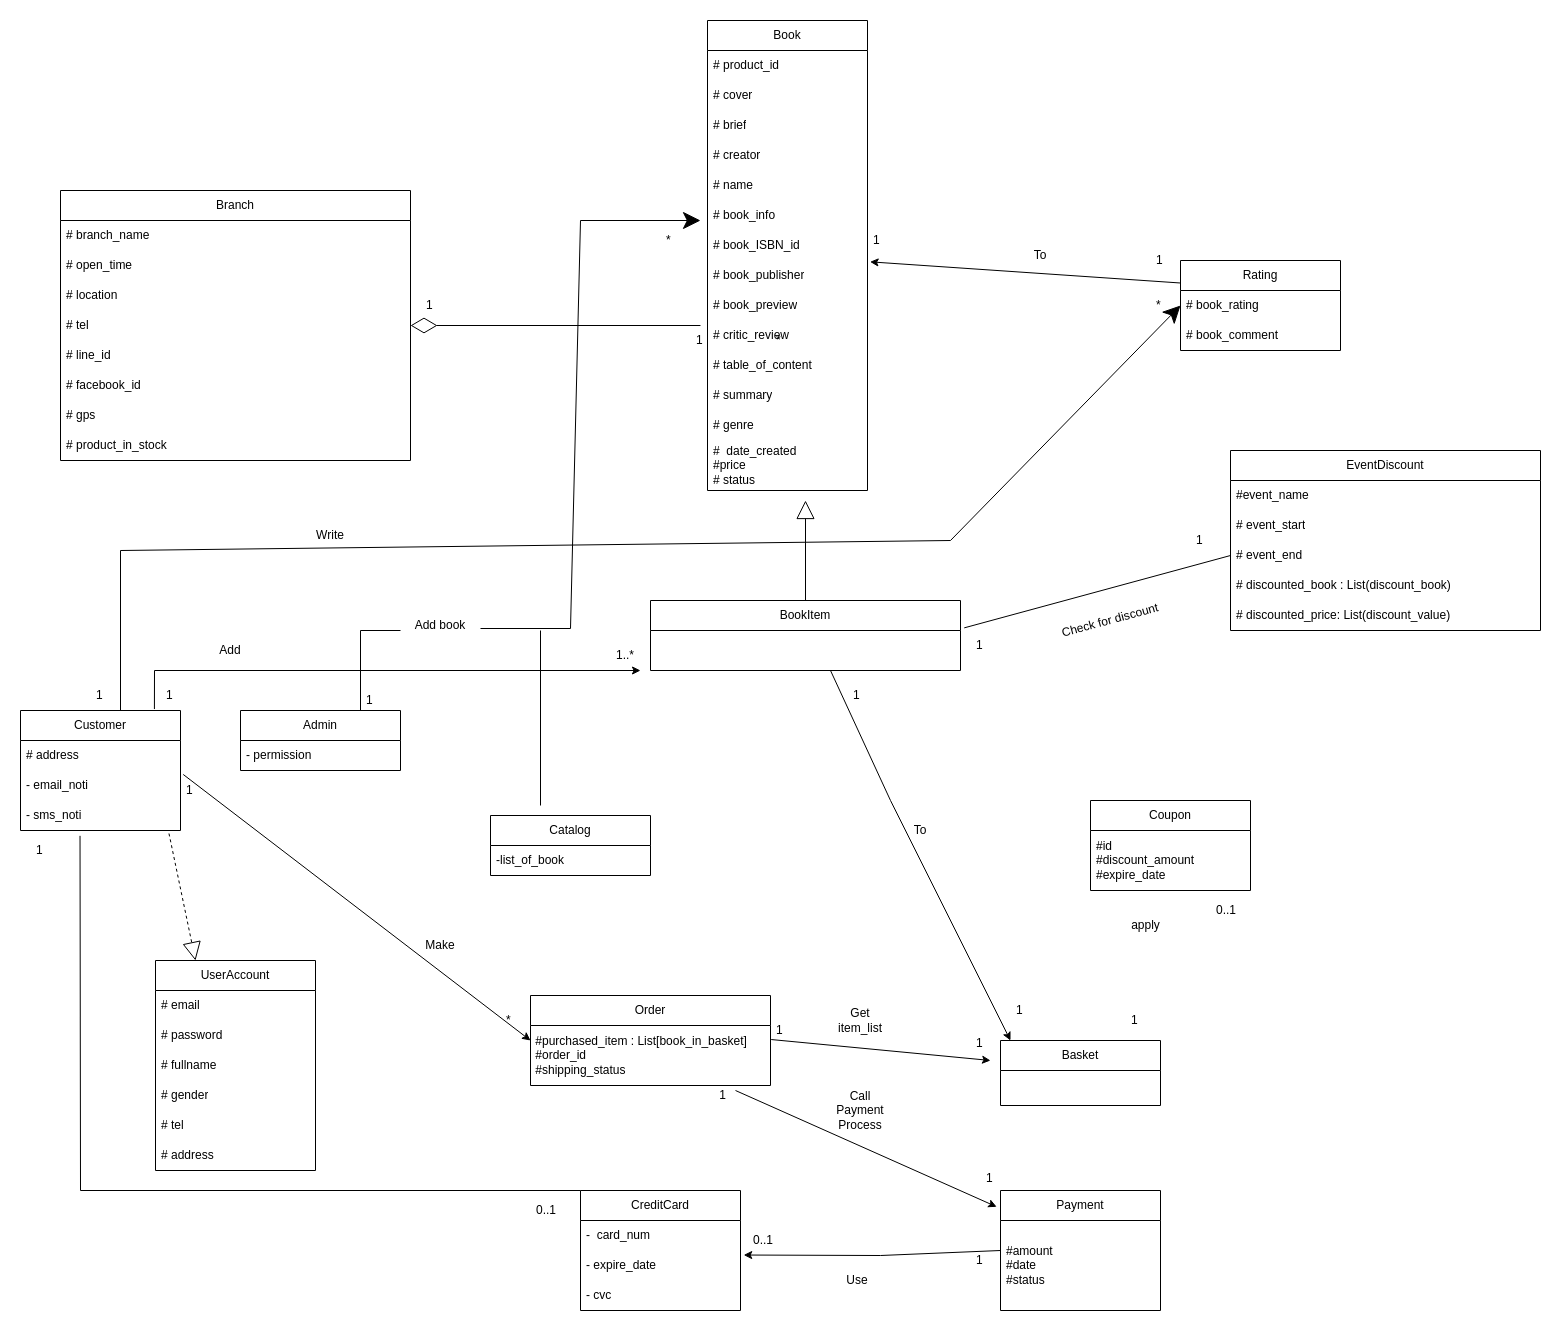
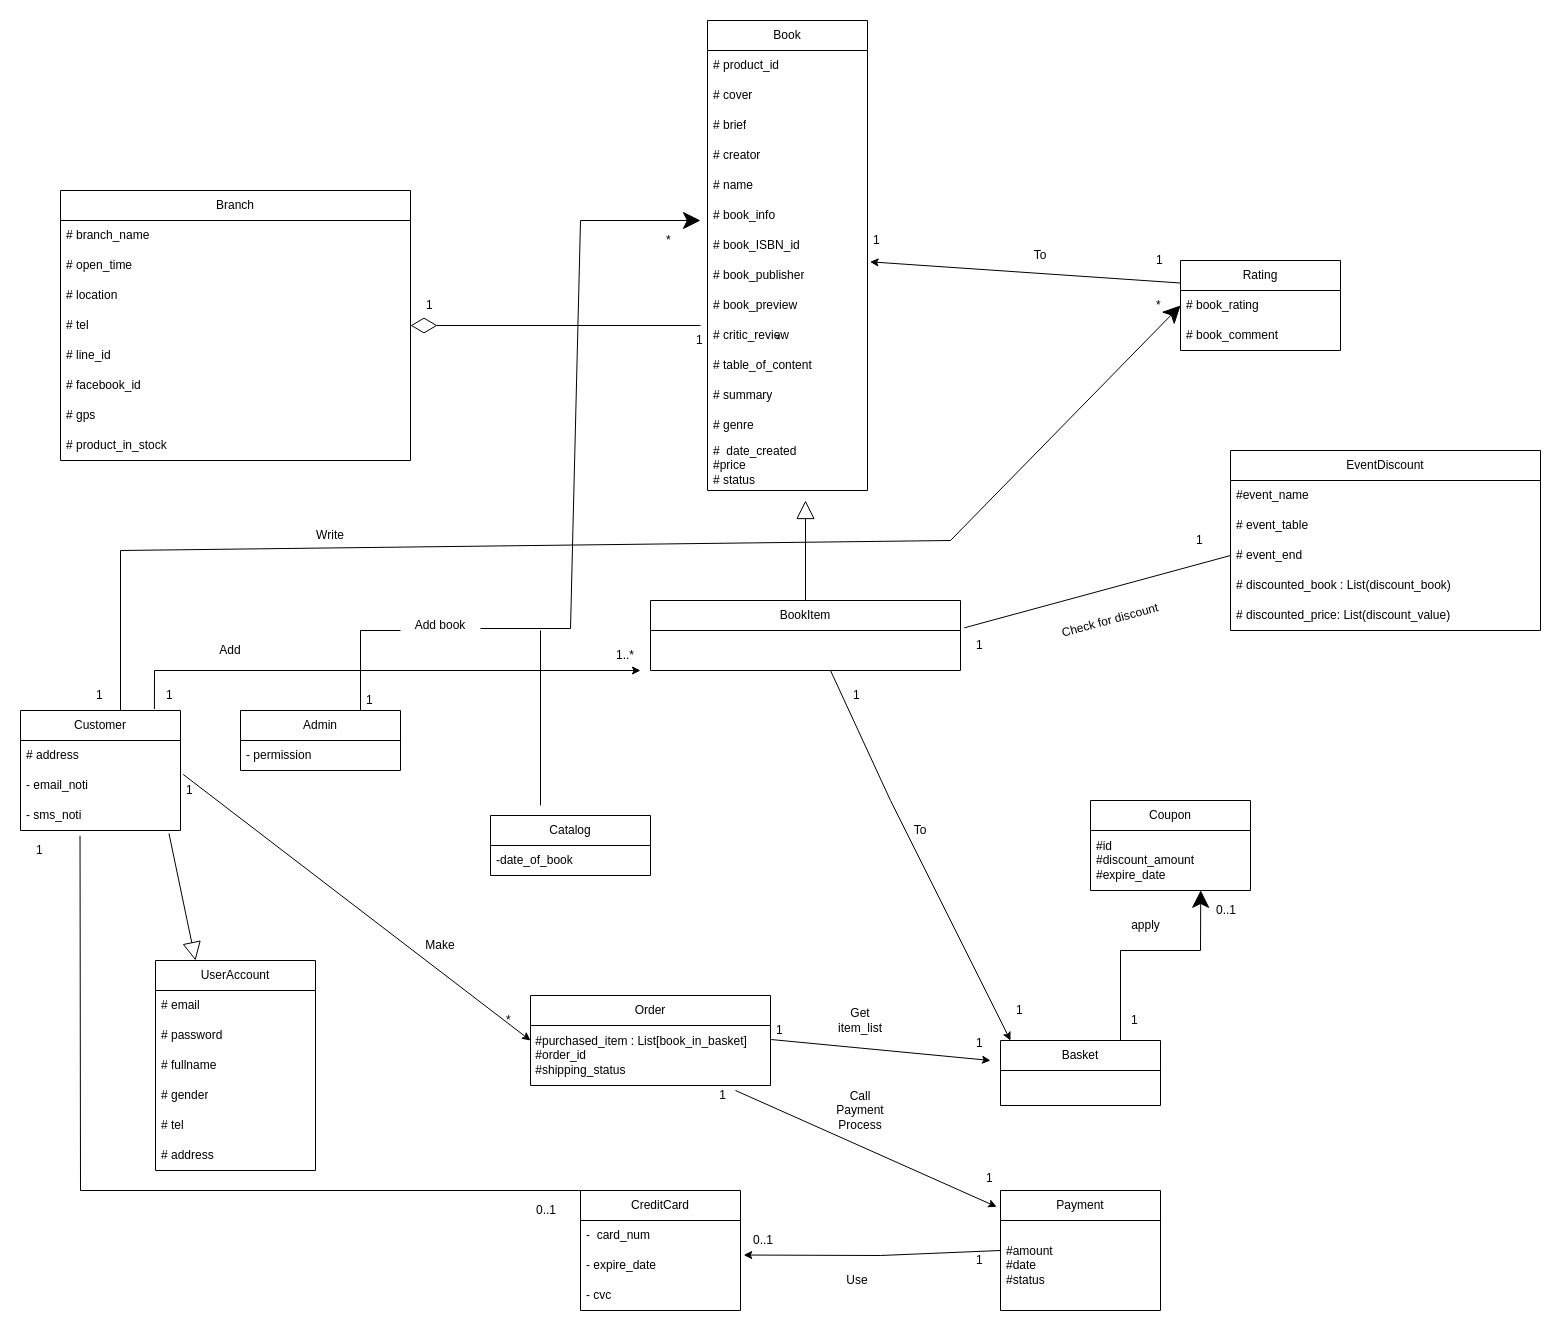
node "# event_start": label "# event_start" -> "# event_table"
node "-list_of_book": label "-list_of_book" -> "-date_of_book"
edge "- sms_noti" -> "UserAccount": style dashed -> solid
edge "Basket" -> "#id #discount_amount #expire_date": added
